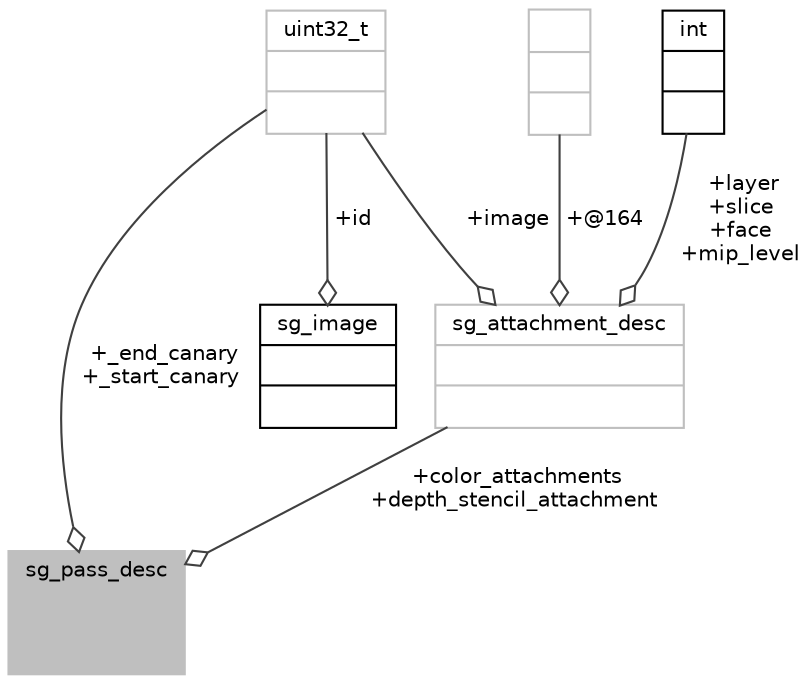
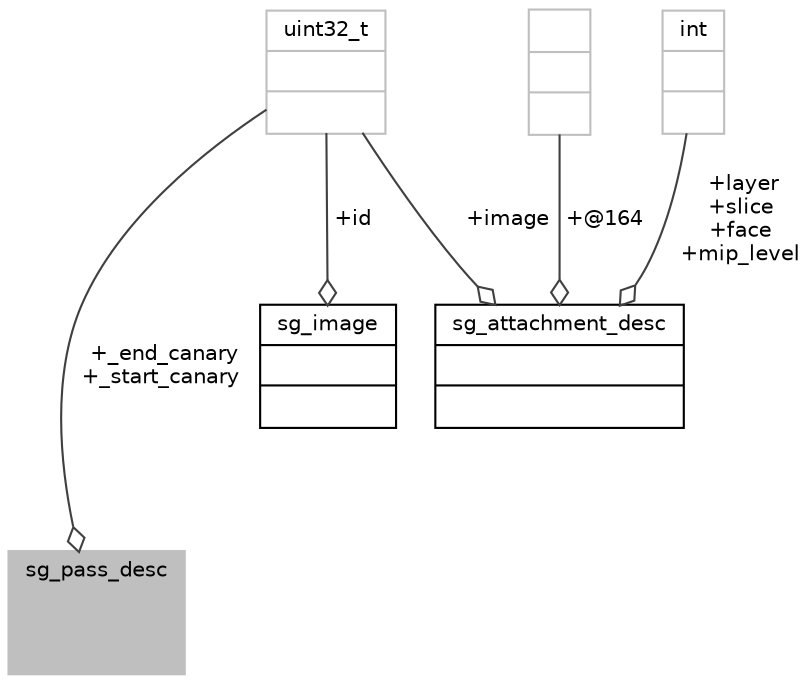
node "int": color black -> grey75
node "sg_attachment_desc": color grey75 -> black
edge "sg_attachment_desc" -> "sg_pass_desc": removed, label "+color_attachments +depth_stencil_attachment"
